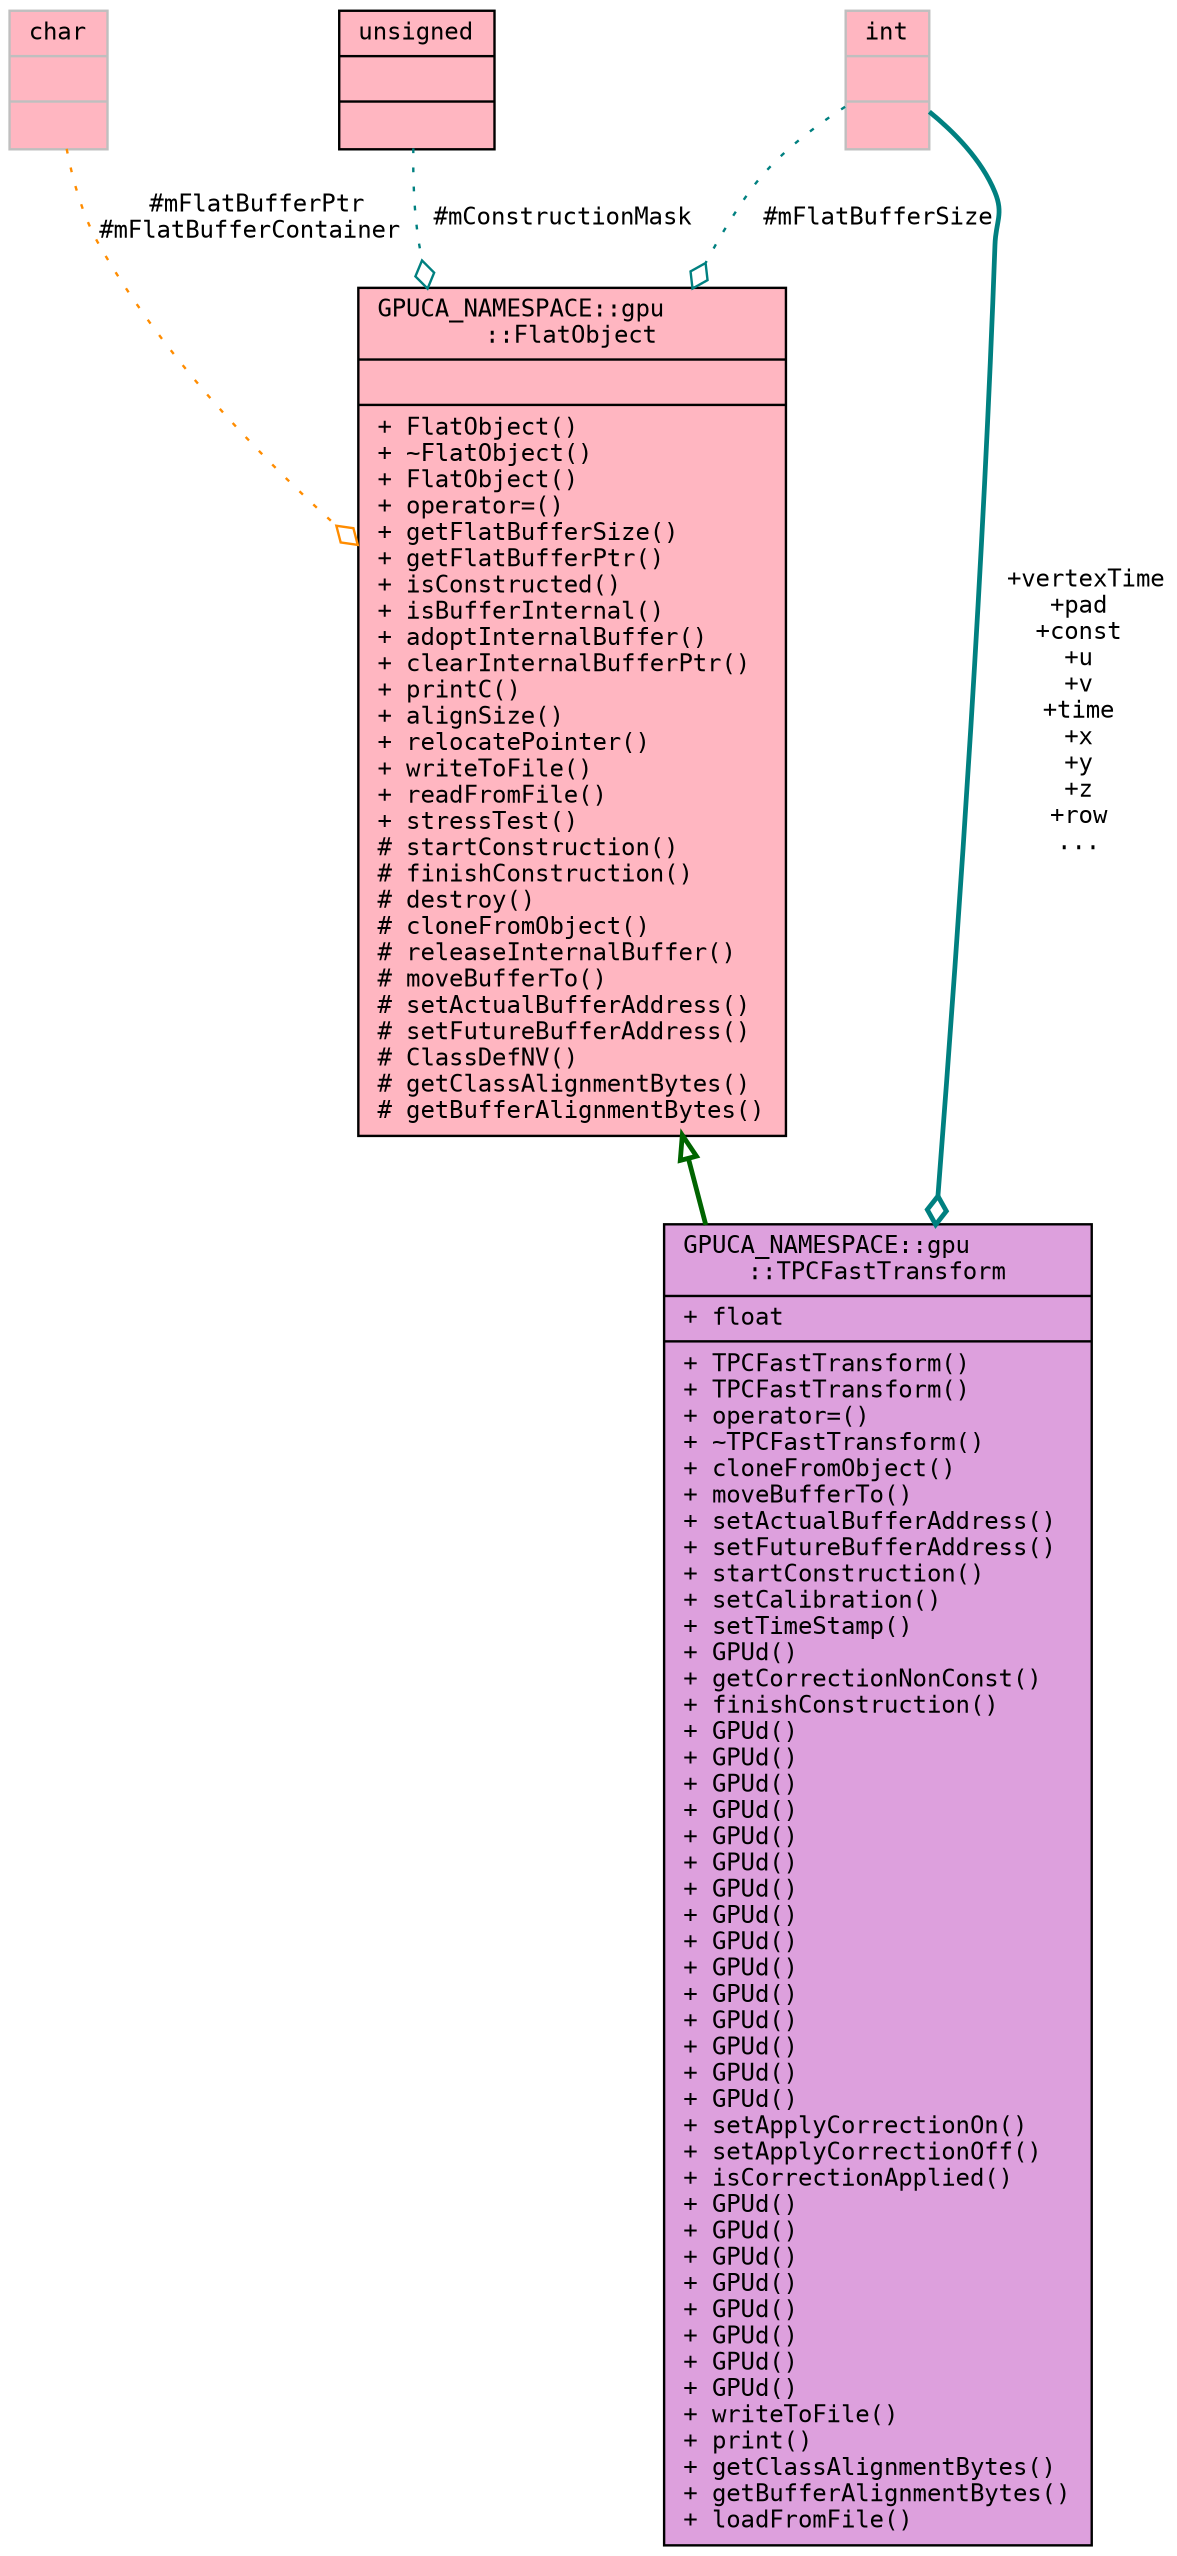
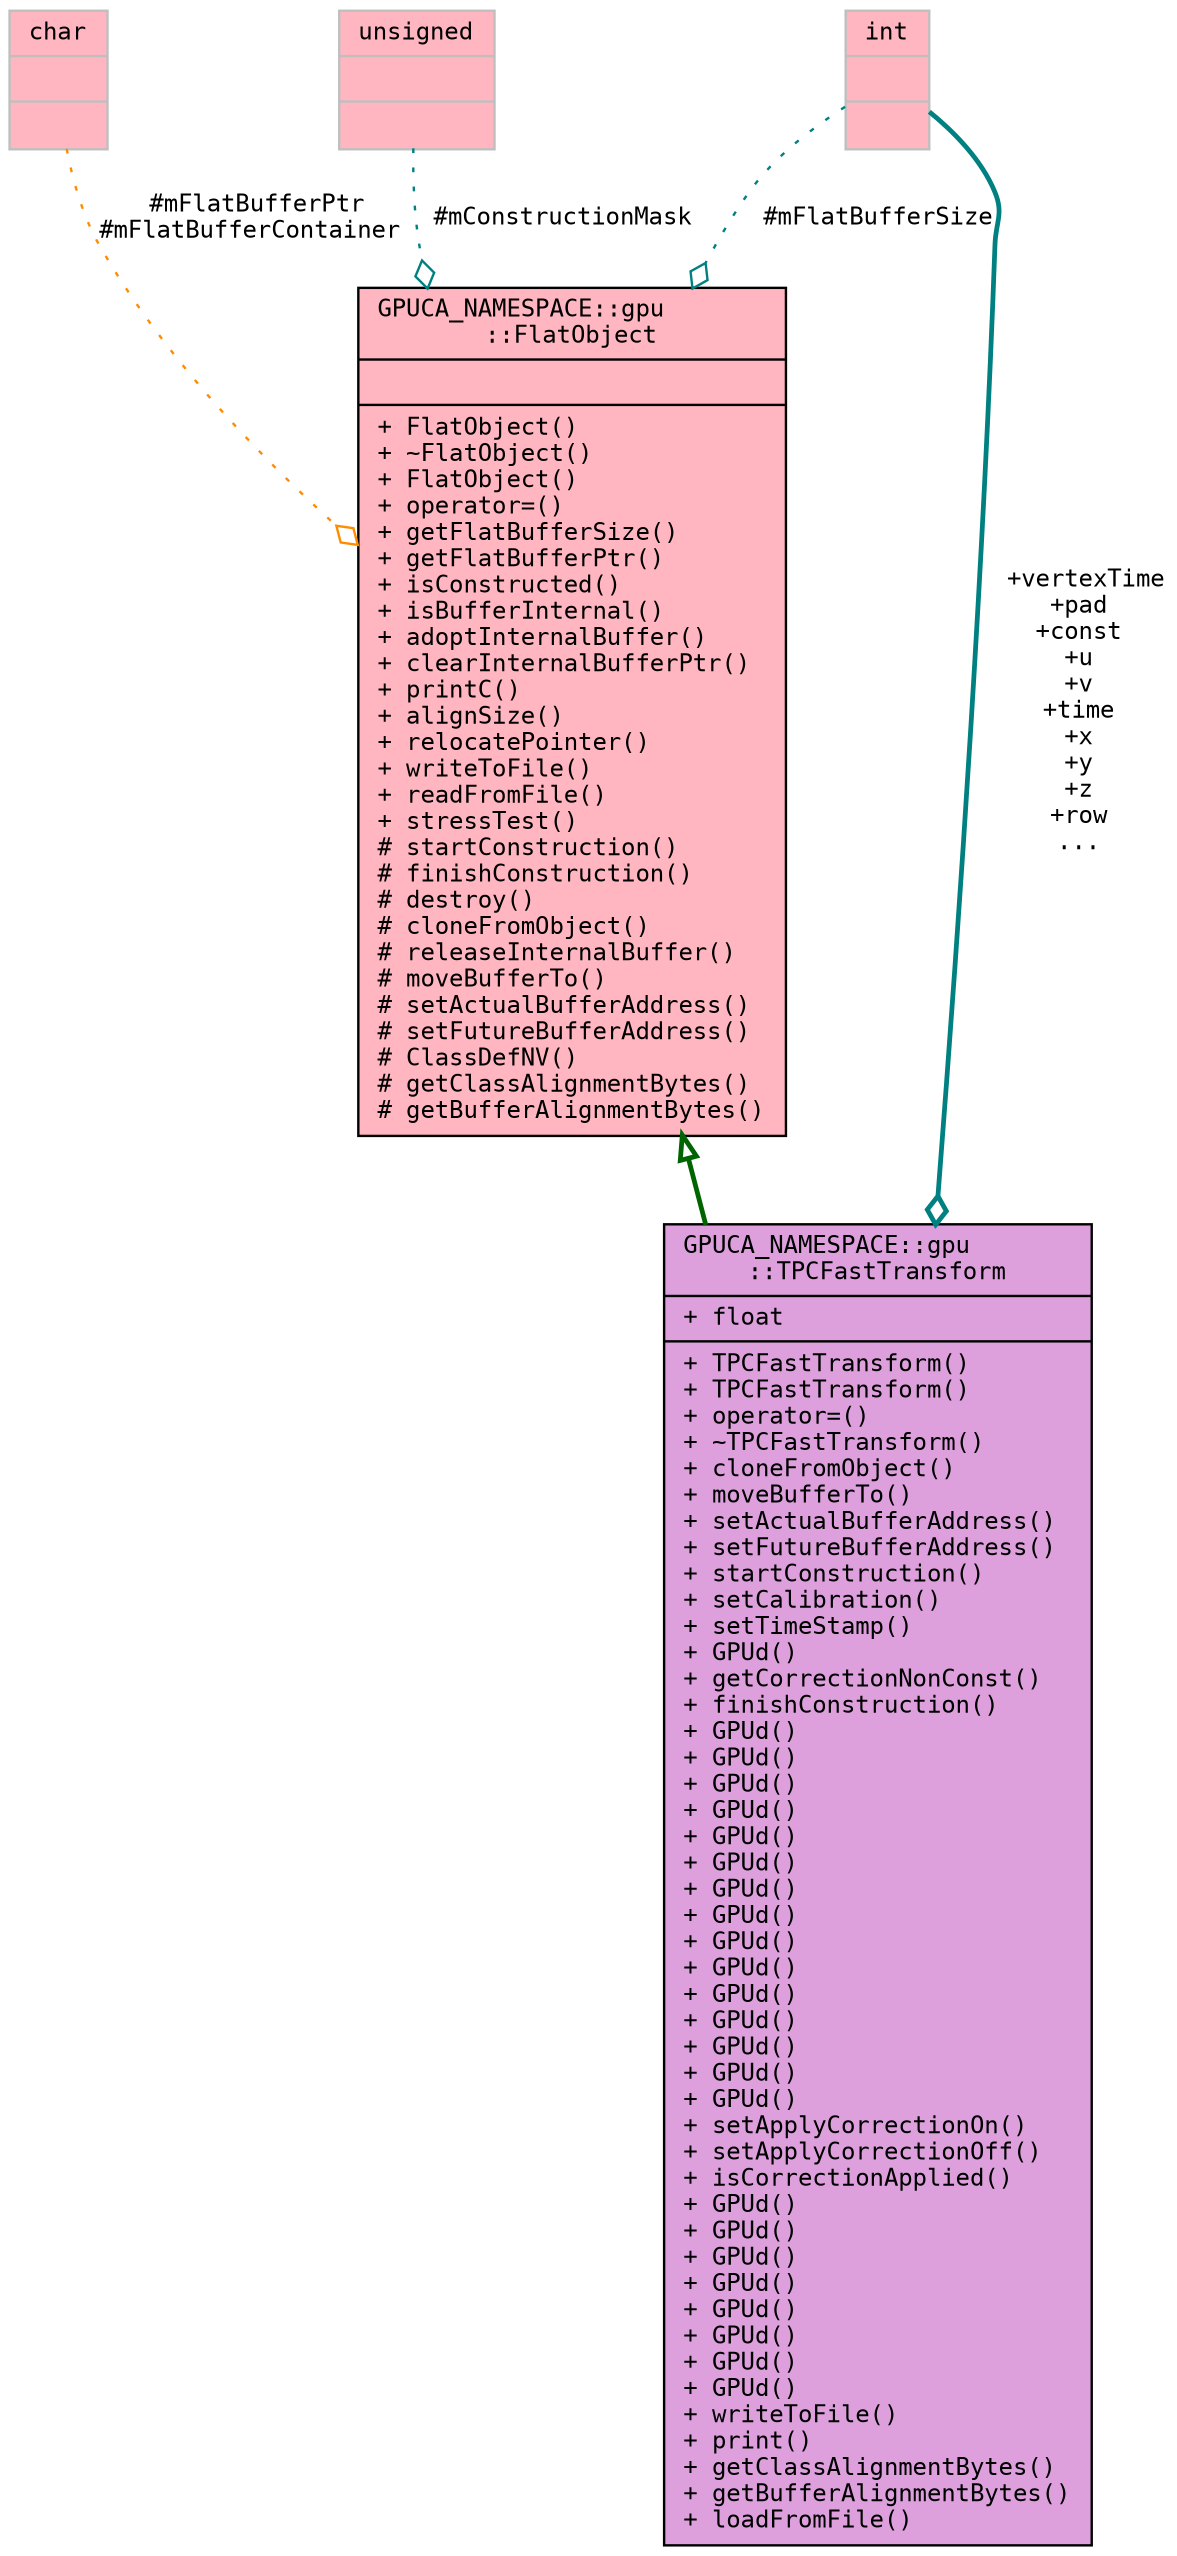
node "unsigned": color black -> grey75
